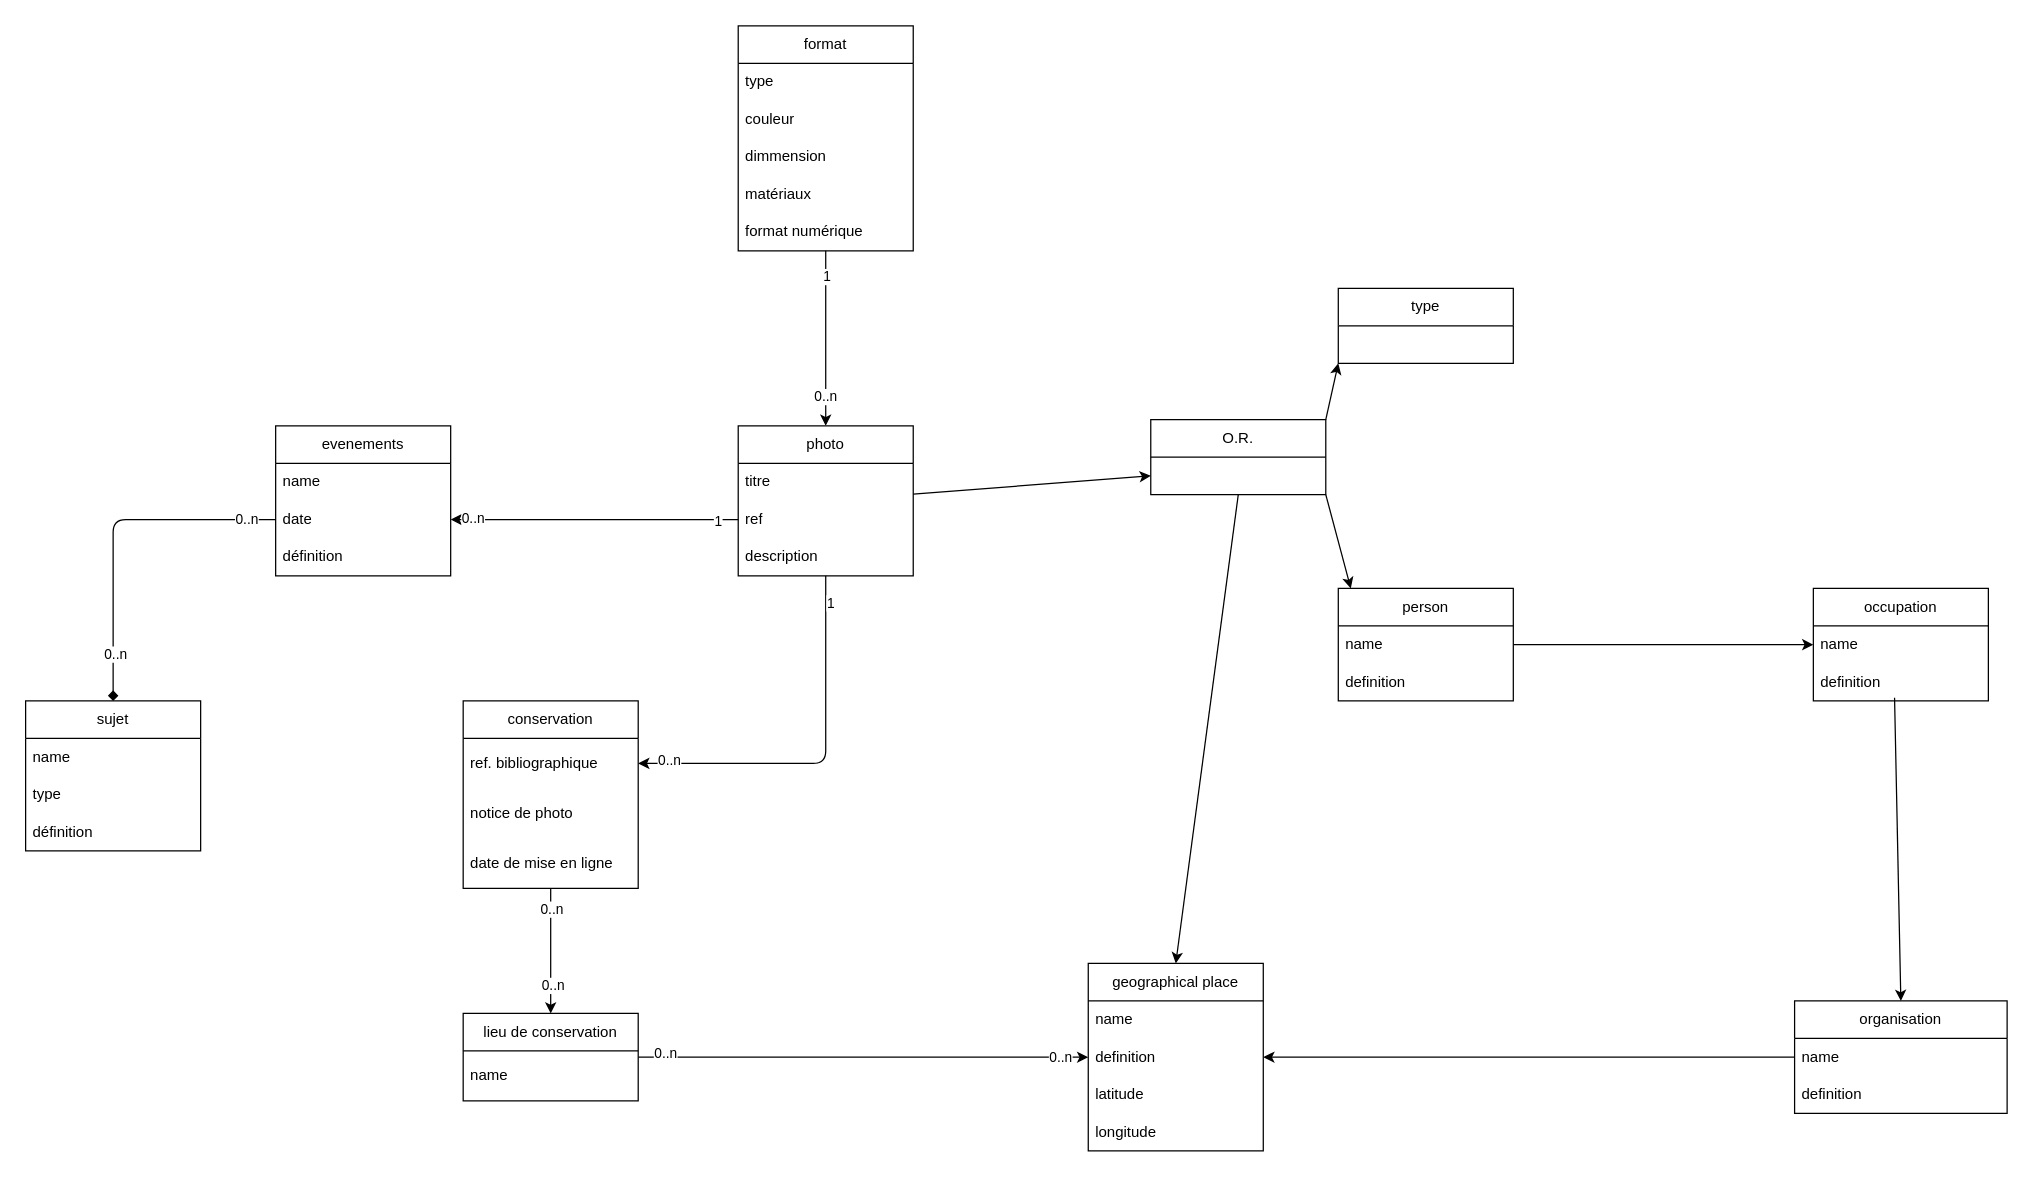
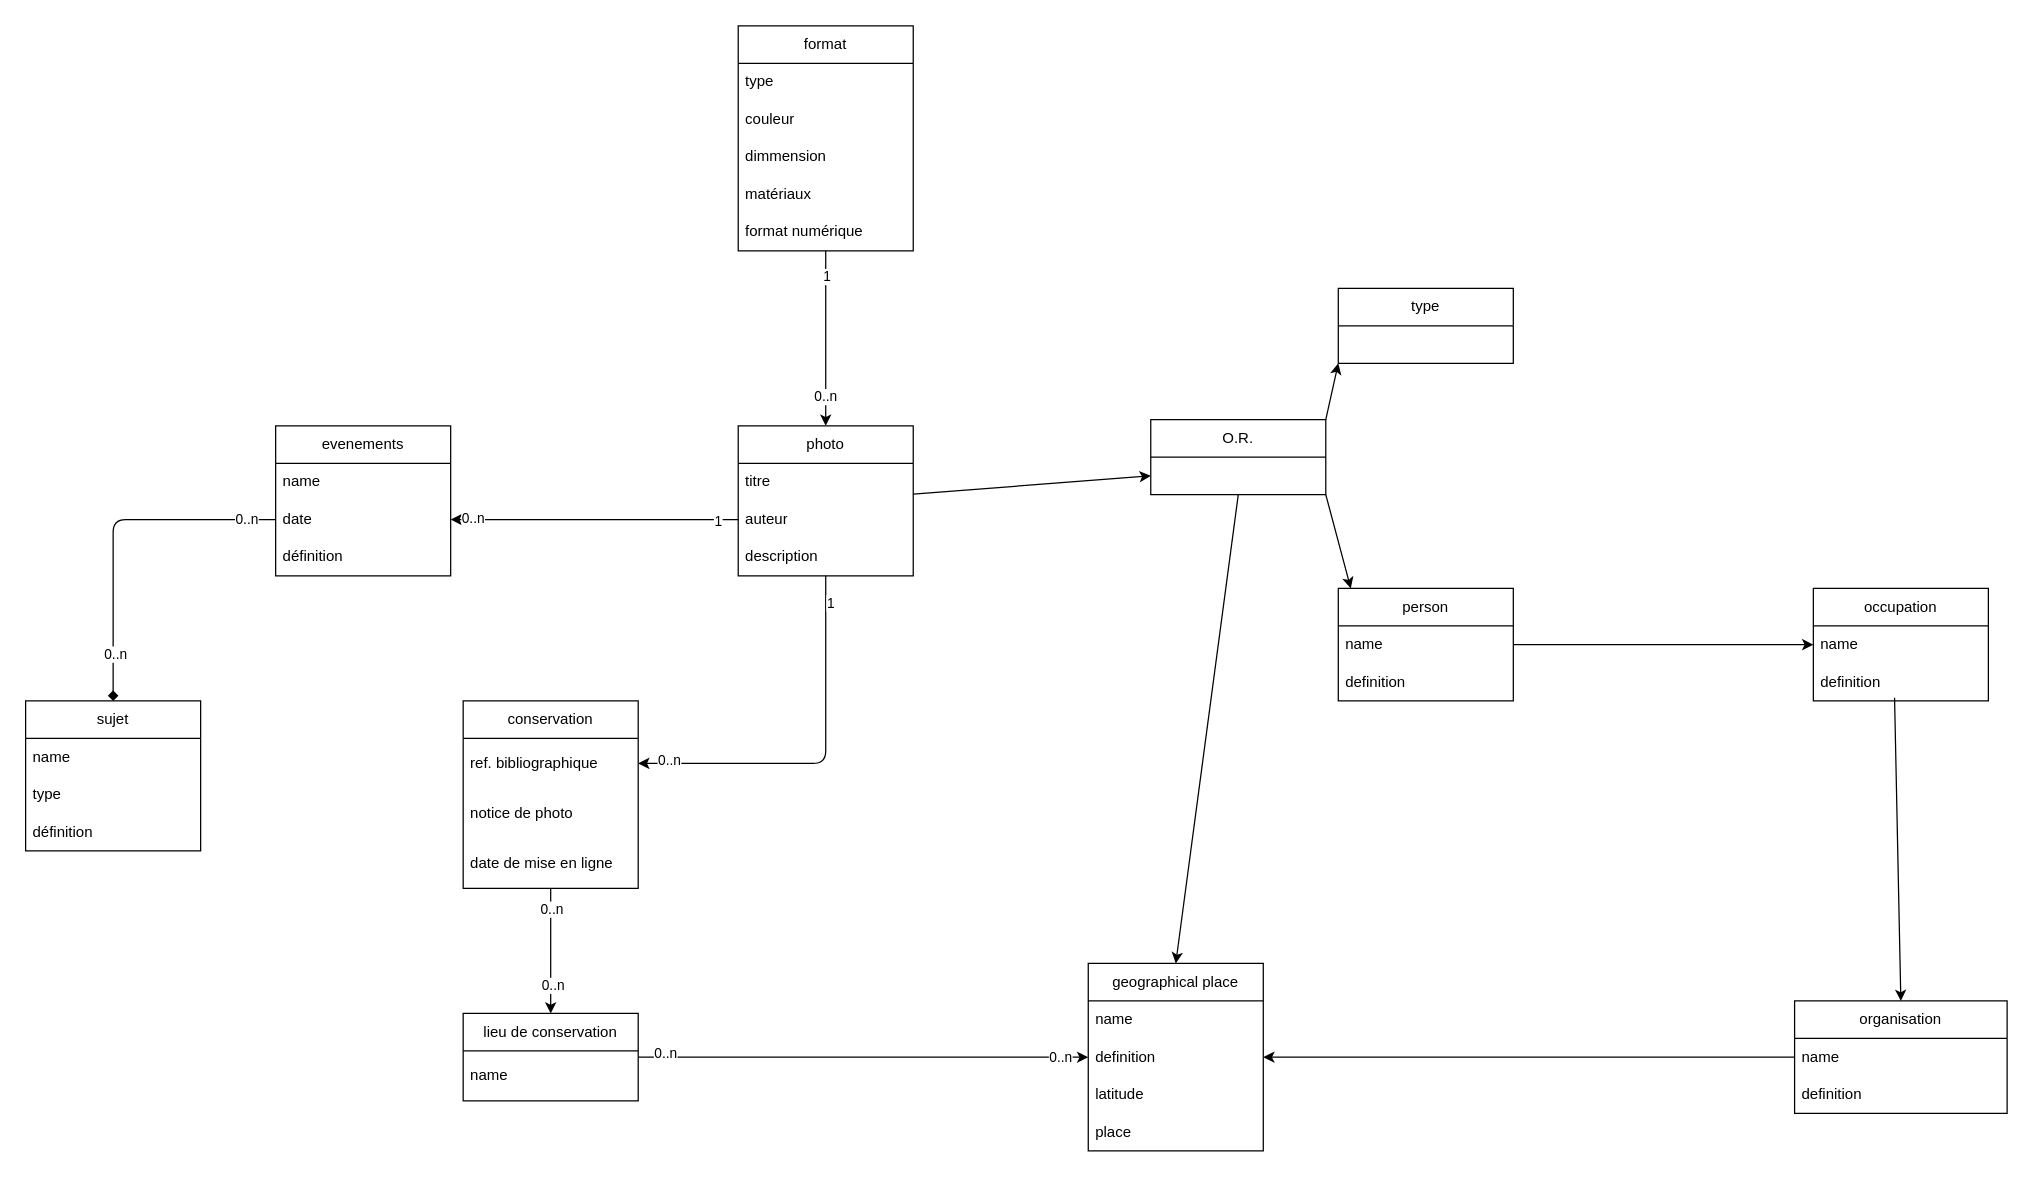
node "ref": label "ref" -> "auteur"
node "longitude": label "longitude" -> "place"
